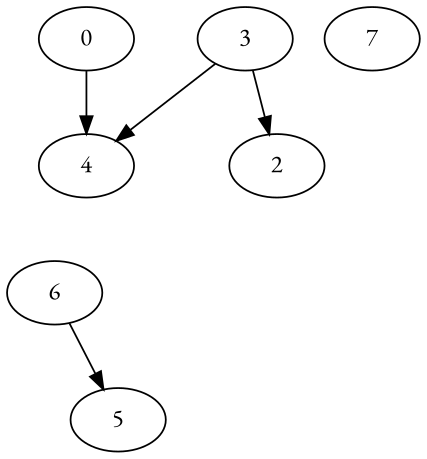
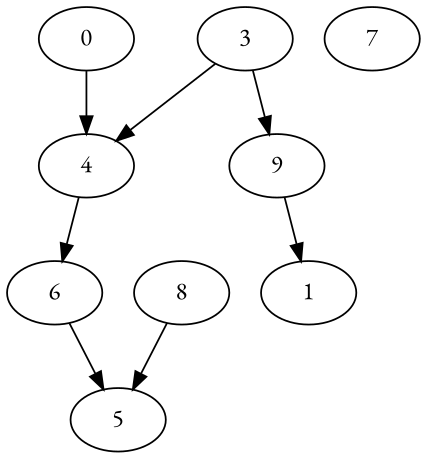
node "2": label "2" -> "9"
edge "4" -> "6": added
node "8": added
node "1": added
